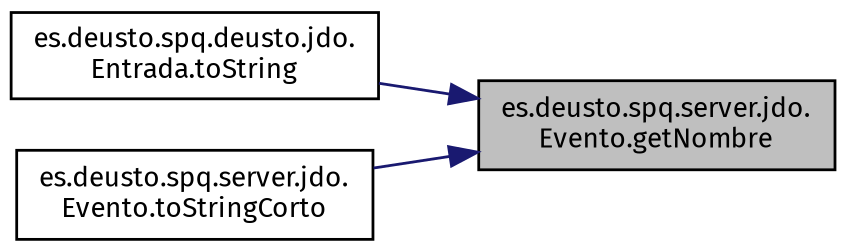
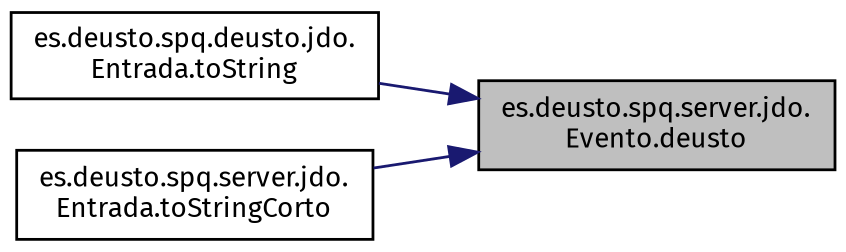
node "es.deusto.spq.server.jdo. Evento.getNombre": label "es.deusto.spq.server.jdo. Evento.getNombre" -> "es.deusto.spq.server.jdo. Evento.deusto"
node "es.deusto.spq.server.jdo. Evento.toStringCorto": label "es.deusto.spq.server.jdo. Evento.toStringCorto" -> "es.deusto.spq.server.jdo. Entrada.toStringCorto"
